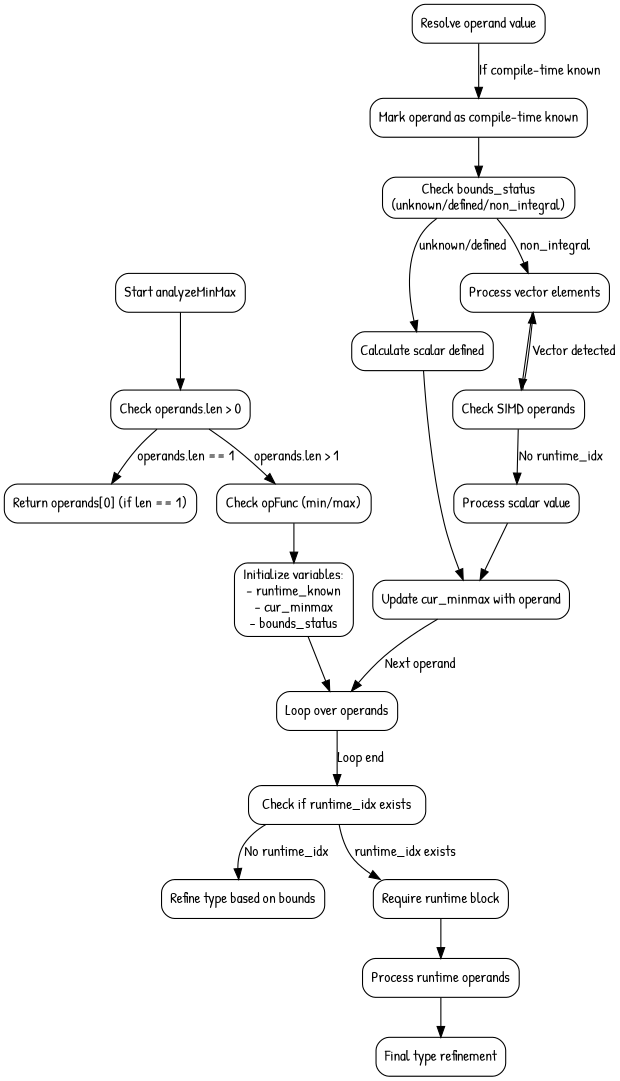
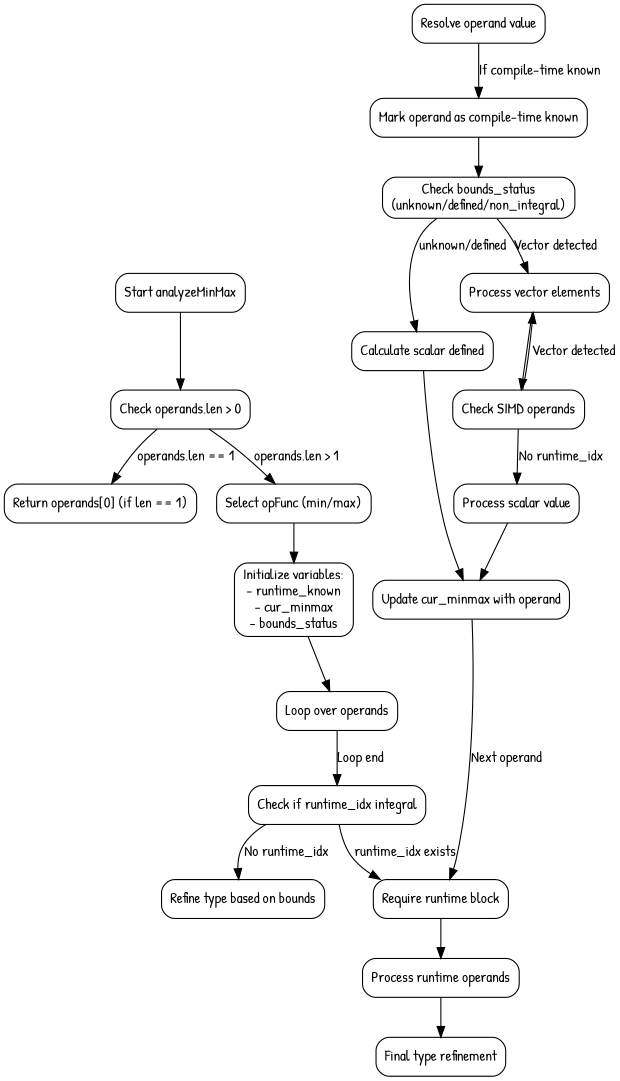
edge "Check bounds_status (unknown/defined/non_integral)" -> "Process vector elements": label "non_integral" -> "Vector detected"
node "Check opFunc (min/max)": label "Check opFunc (min/max)" -> "Select opFunc (min/max)"
edge "Update cur_minmax with operand" -> "Loop over operands": now "Update cur_minmax with operand" -> "Require runtime block"
node "Check if runtime_idx exists": label "Check if runtime_idx exists" -> "Check if runtime_idx integral"
